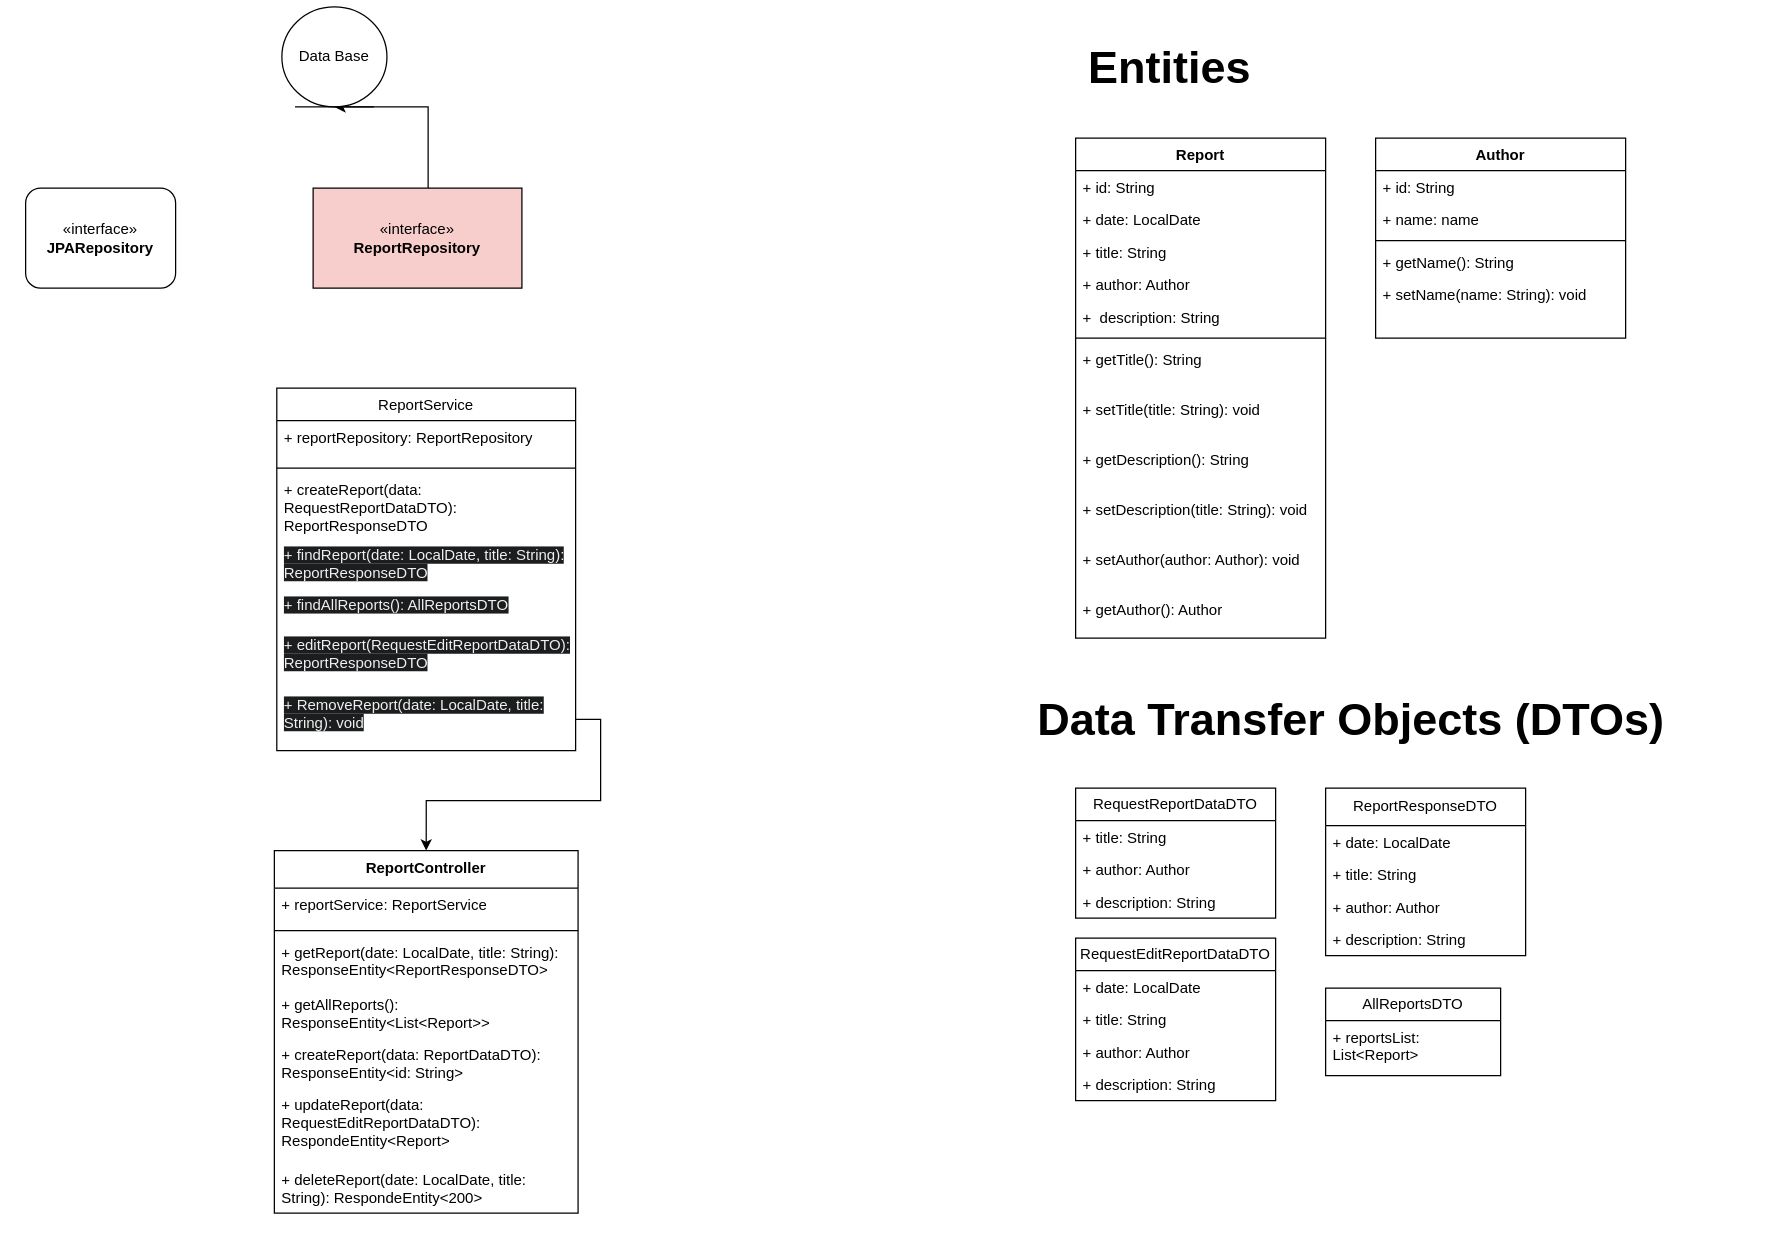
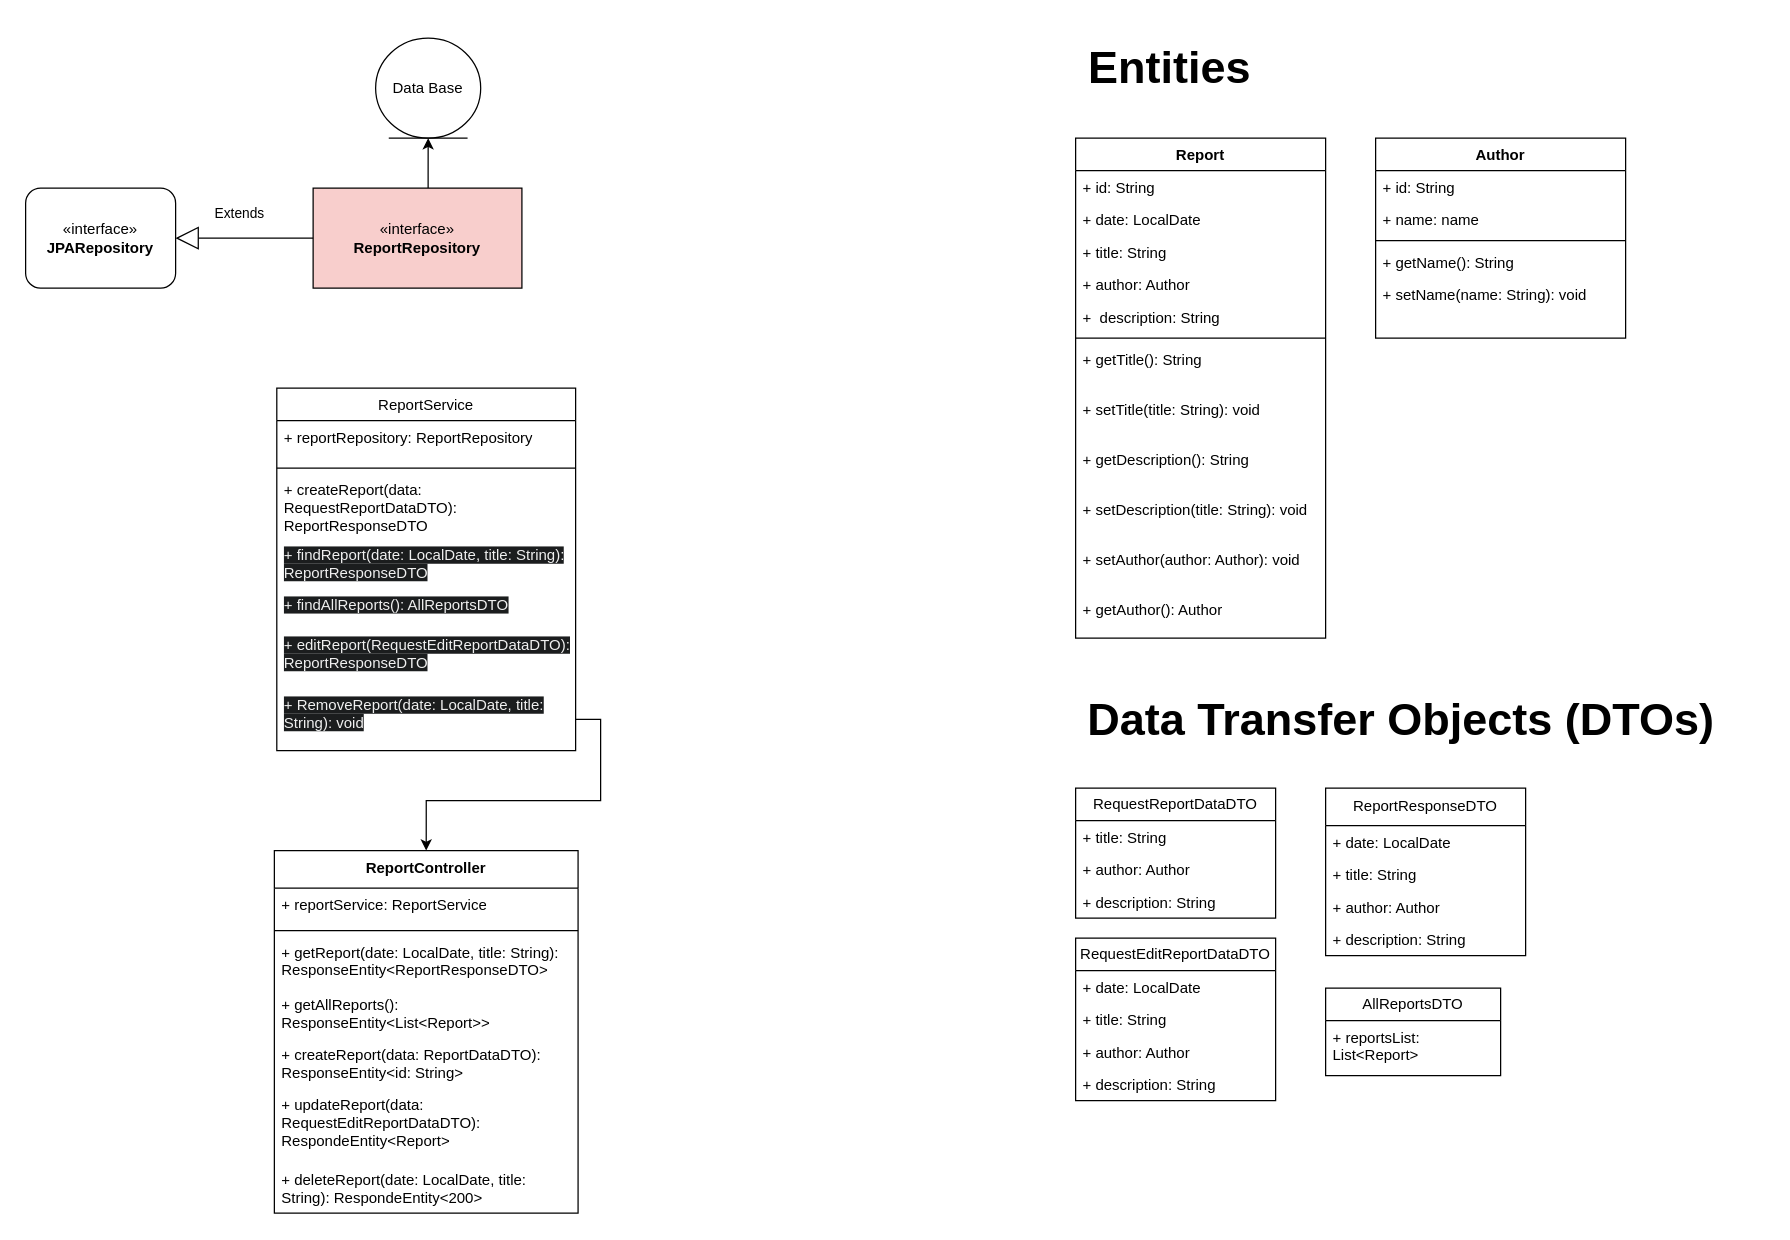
node "Data Base": moved (334, 57) -> (428, 88)
edge "«interface» ReportRepository" -> "«interface» JPARepository": added, label "Extends"
node "Data Transfer Objects (DTOs)": moved (1351, 719) -> (1401, 719)
